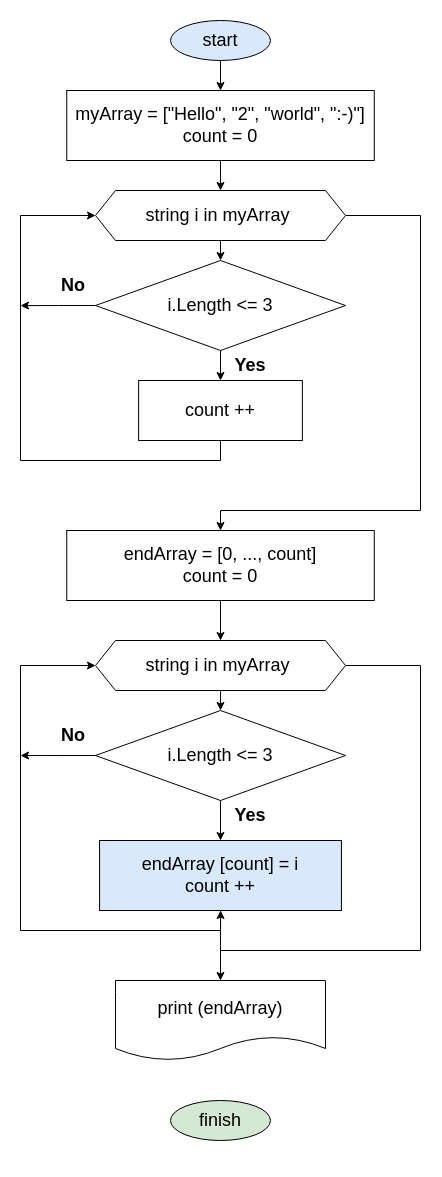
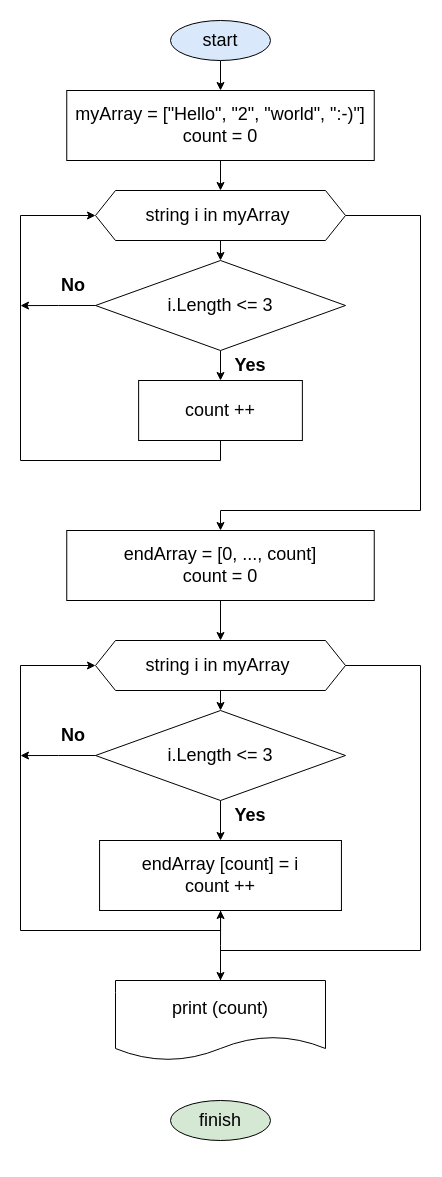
node "endArray [count] = i count ++": fillcolor #dae8fc -> #ffffff
node "print (endArray)": label "print (endArray)" -> "print (count)"
